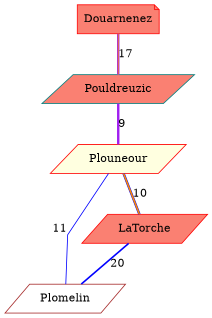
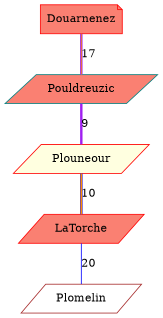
edge "Plouneour" -- "Plomelin": removed, label "11"
edge "LaTorche" -- "Plomelin": style bold -> solid
